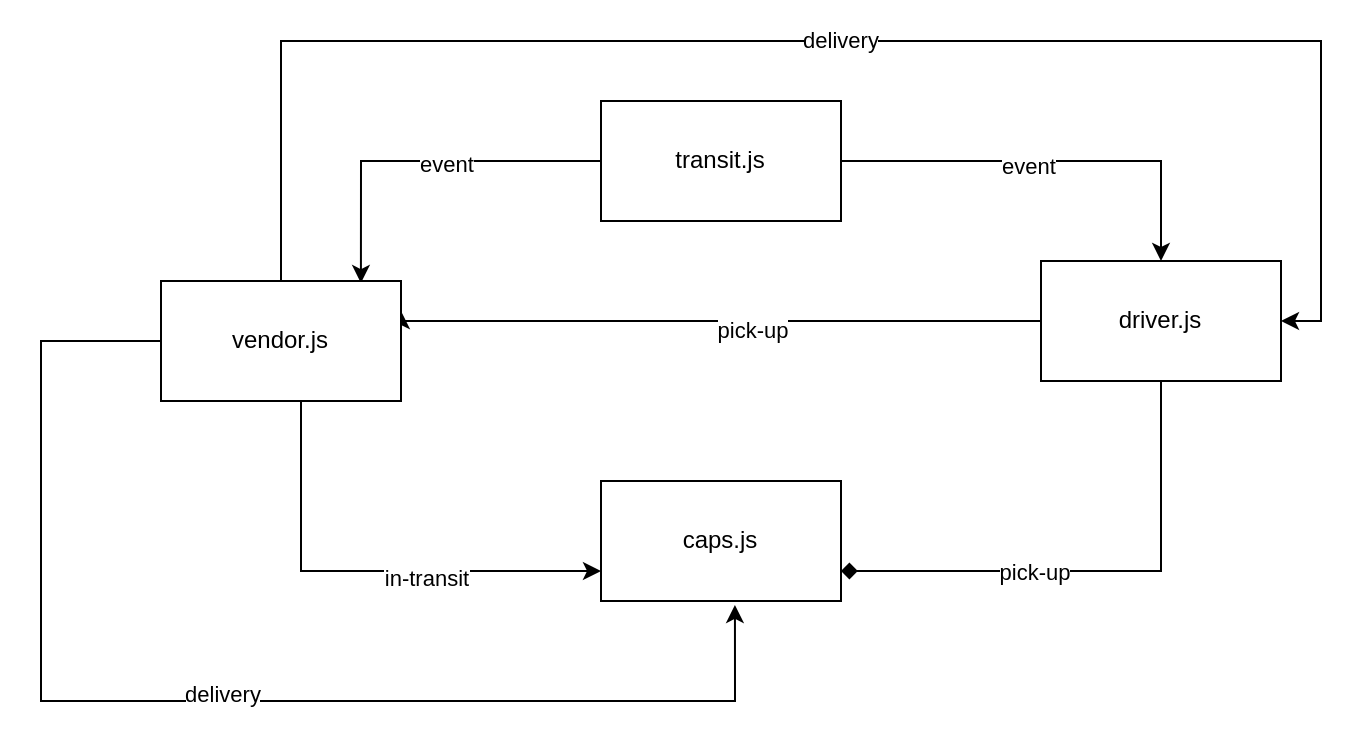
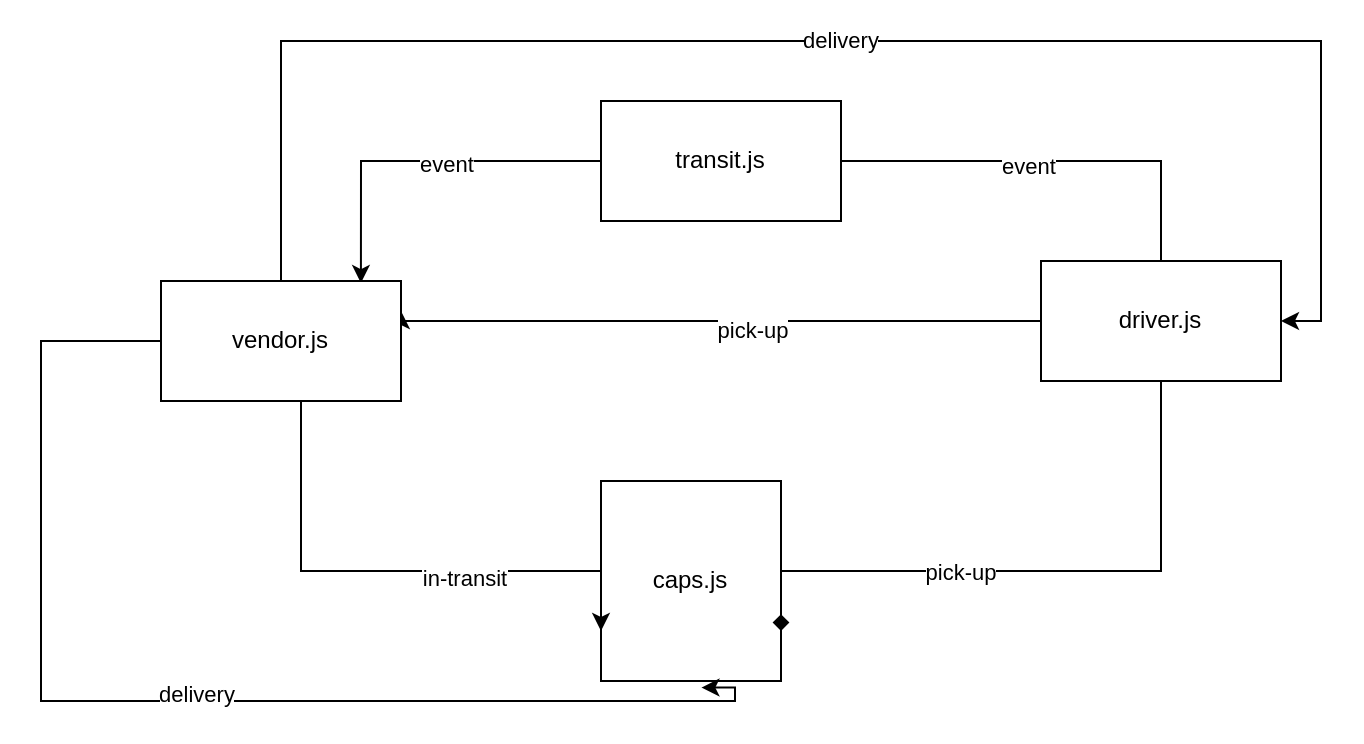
edge "transit.js" -> "driver.js": arrowhead classic -> none
node "caps.js": size 240x120 -> 180x200
